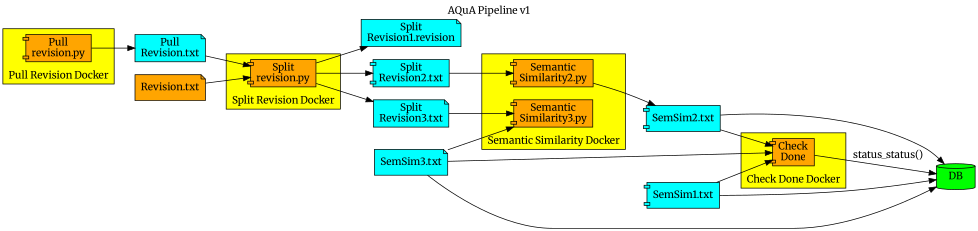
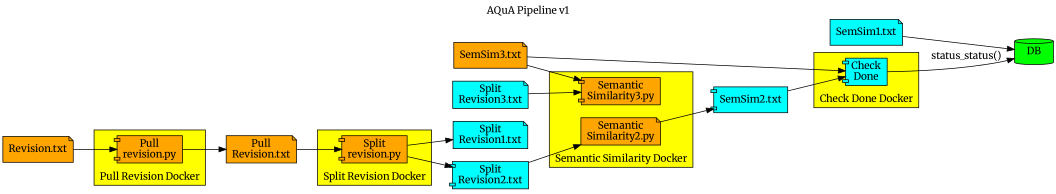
node "Split Revision1.revision": label "Split Revision1.revision" -> "Split Revision1.txt"
node "Pull Revision.txt": fillcolor cyan -> orange
node "Semantic Similarity2.py": shape component -> note
edge "Revision.txt" -> "Split revision.py": now "Revision.txt" -> "Pull revision.py"
edge "Split revision.py" -> "Split Revision3.txt": removed
edge "SemSim2.txt" -> "DB": removed
node "Check Done": fillcolor orange -> cyan
node "SemSim3.txt": fillcolor cyan -> orange
edge "SemSim1.txt" -> "Check Done": removed
node "SemSim1.txt": shape component -> note
edge "SemSim3.txt" -> "DB": removed
